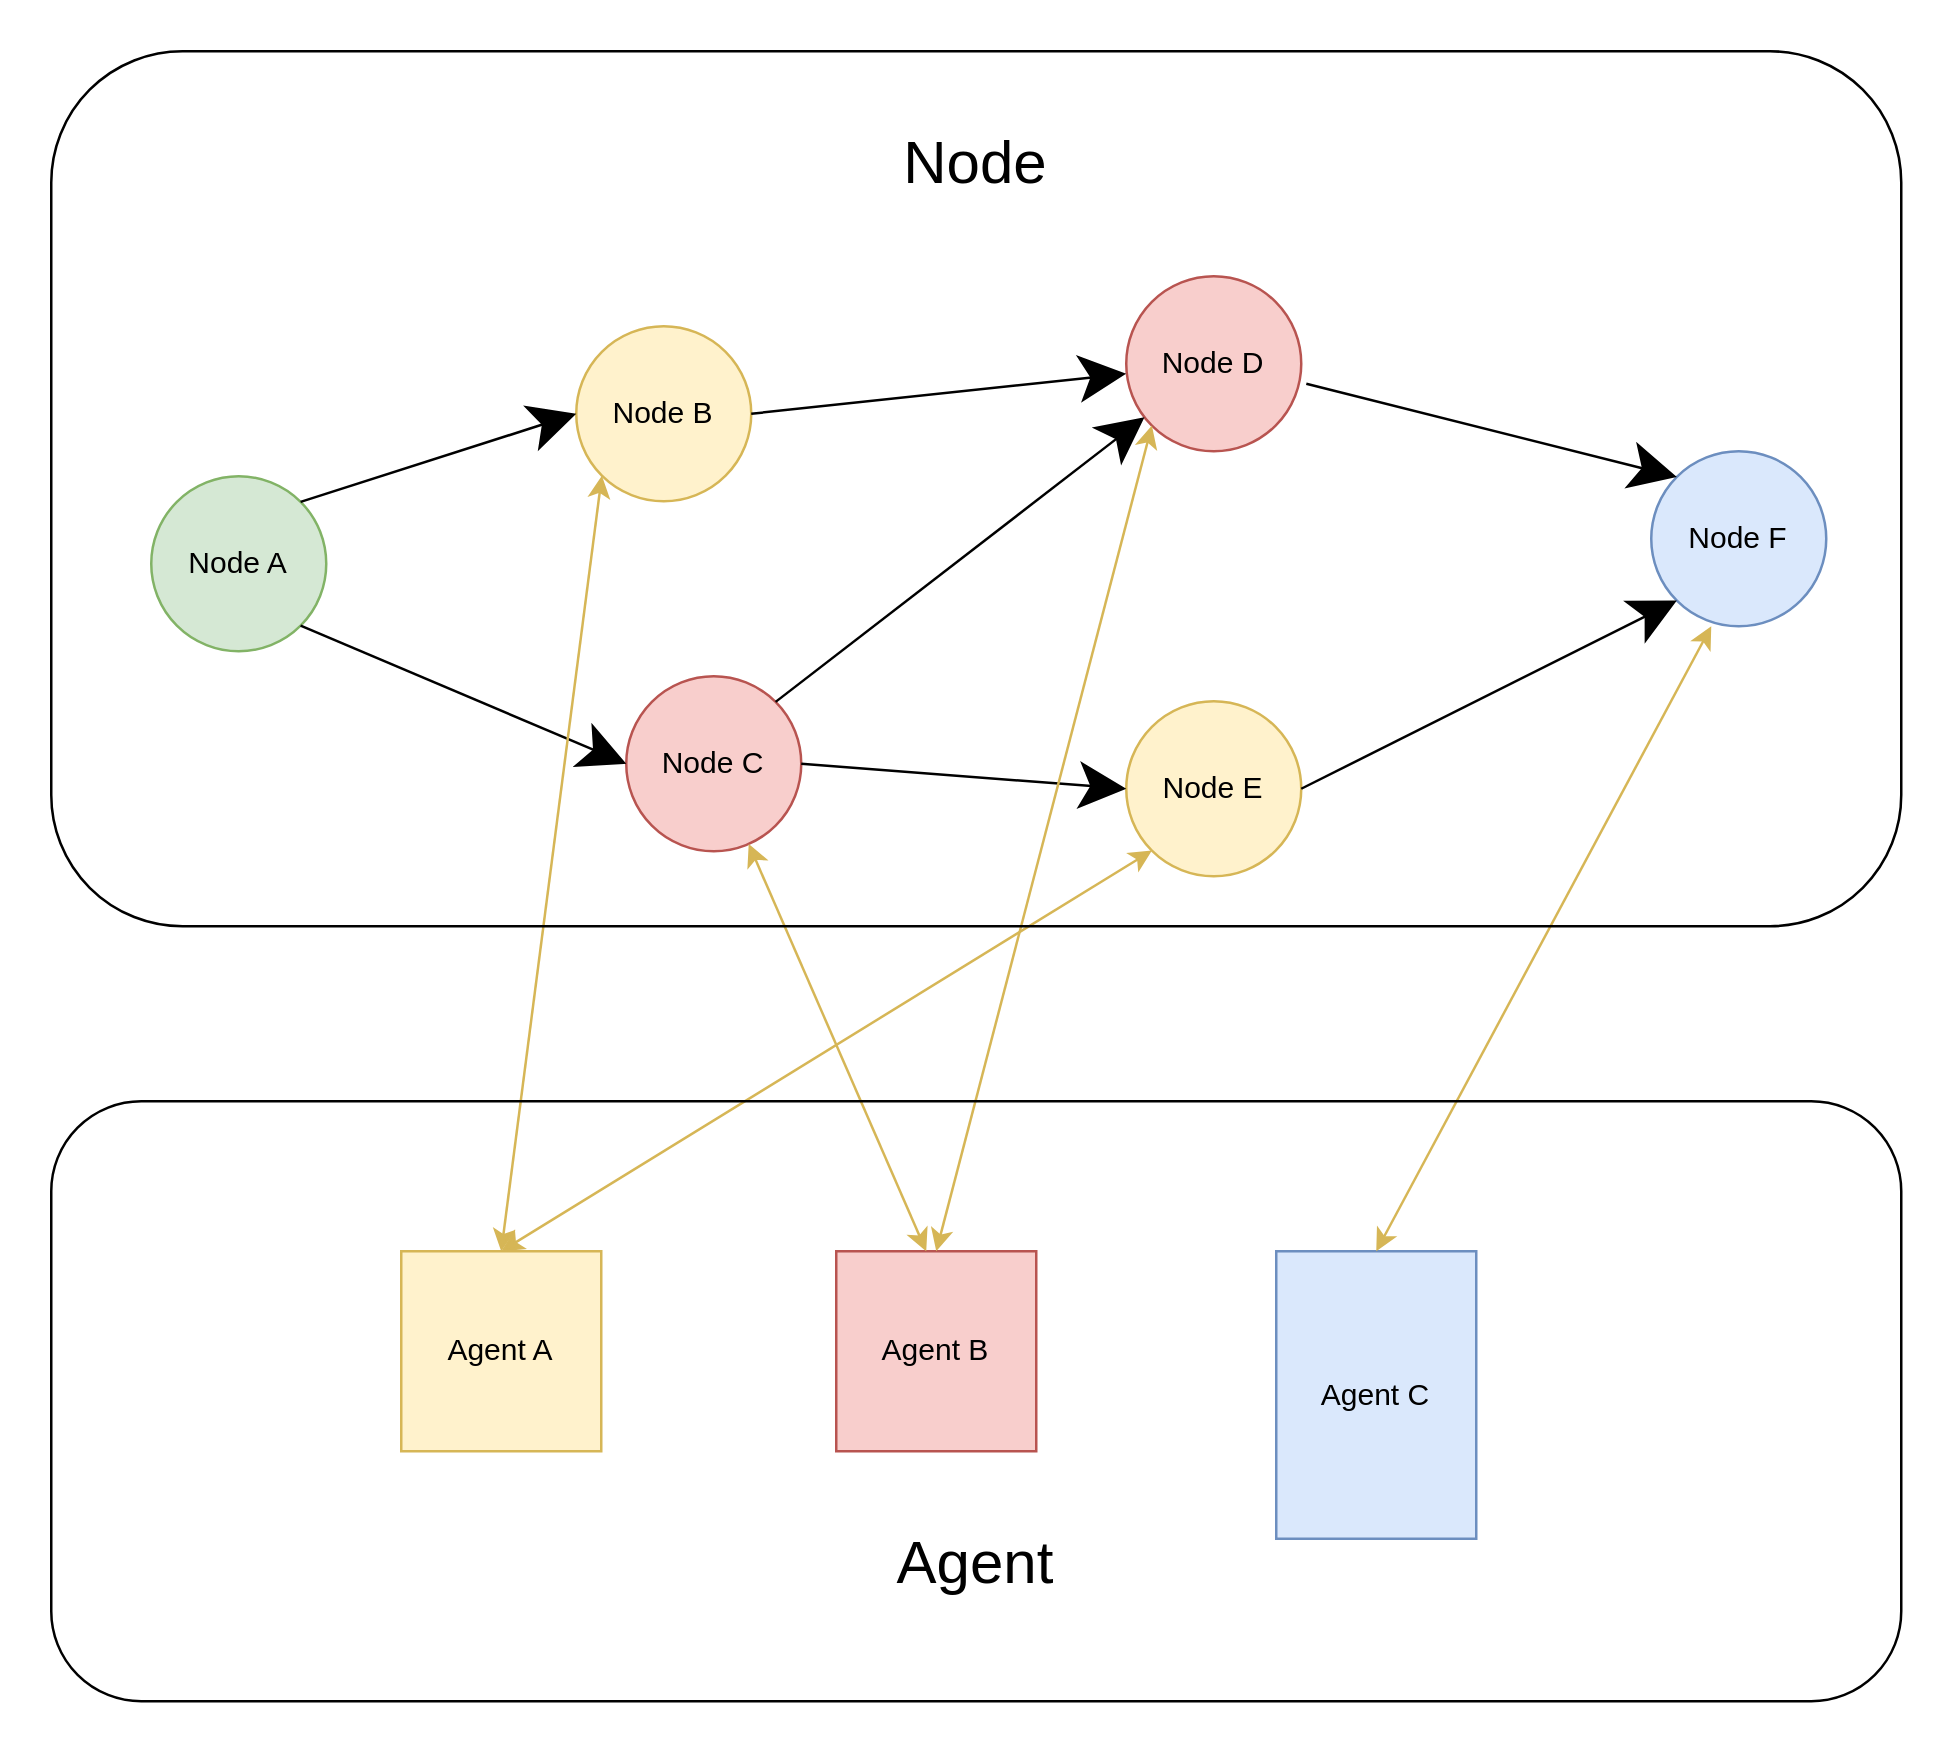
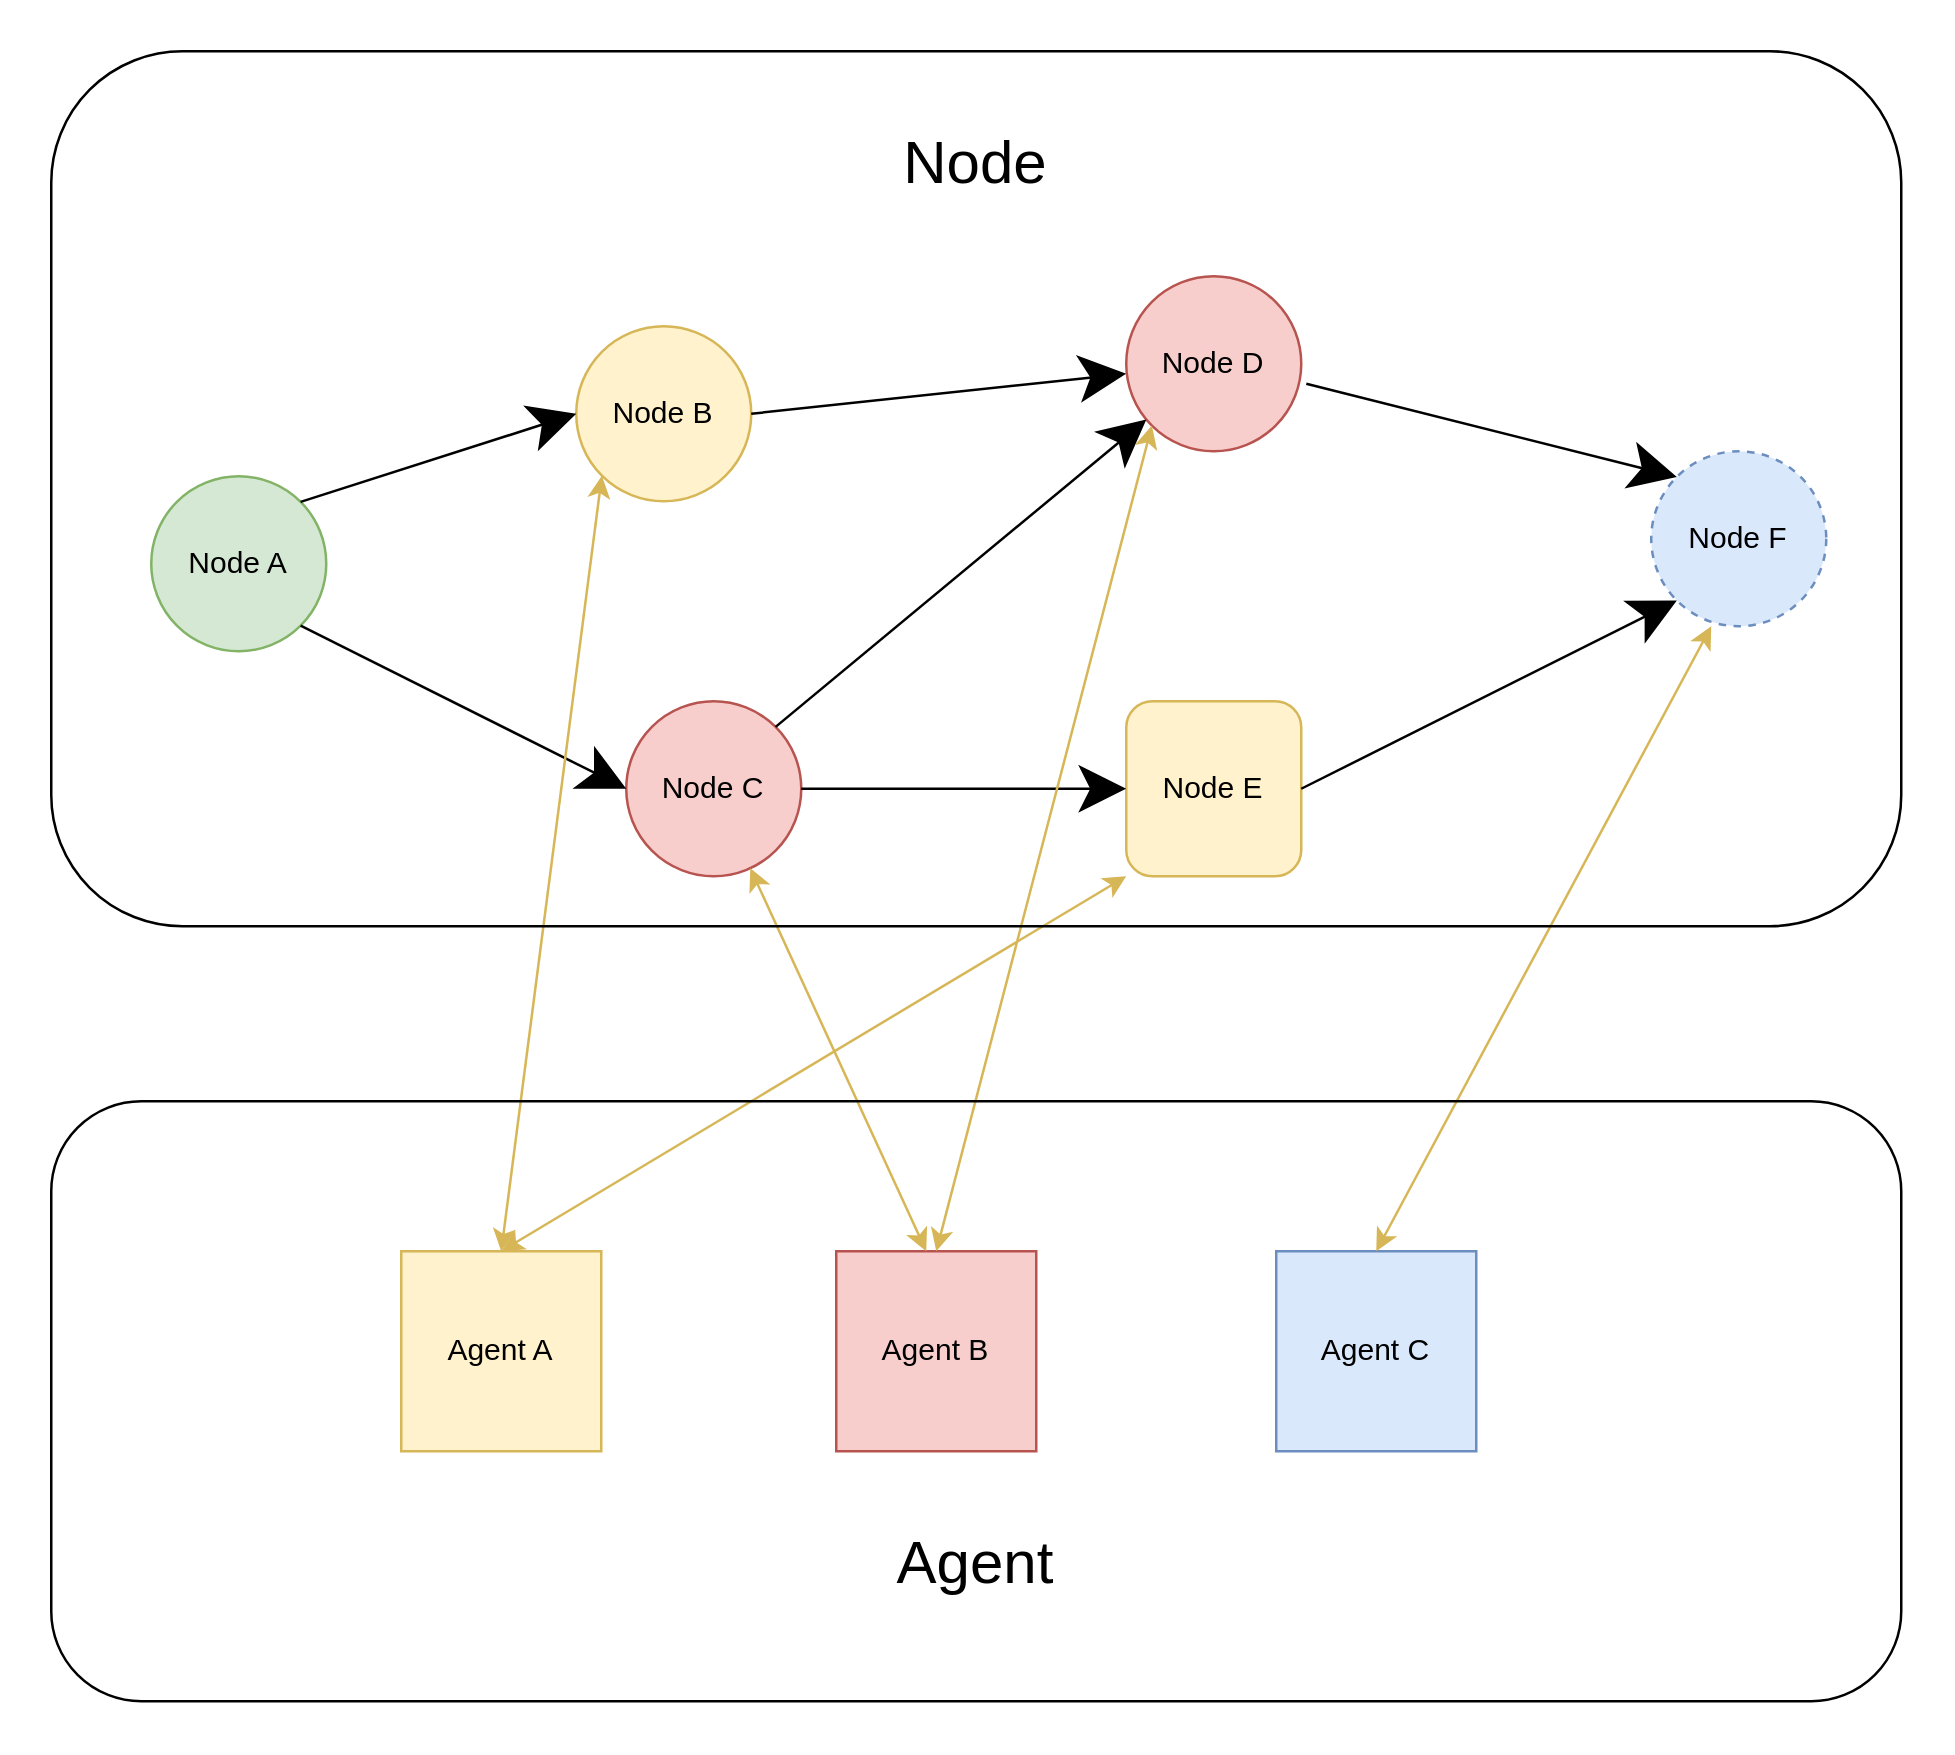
node "Node F": style solid -> dashed
node "Node C": moved (714, 764) -> (714, 789)
node "Node E": shape ellipse -> rounded rectangle
node "Agent C": size 200x288 -> 200x200
